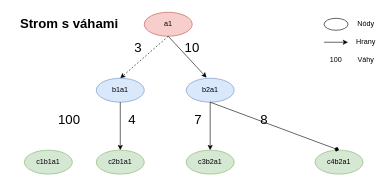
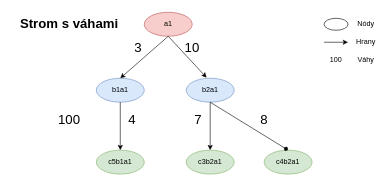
edge "a1" -> "b1a1": style dashed -> solid
node "c1b1a1": removed
node "c2b1a1": label "c2b1a1" -> "c5b1a1"
node "c4b2a1": moved (339, 162) -> (288, 162)
